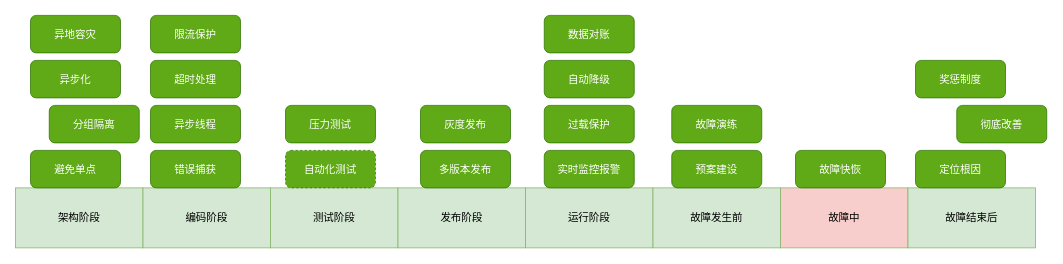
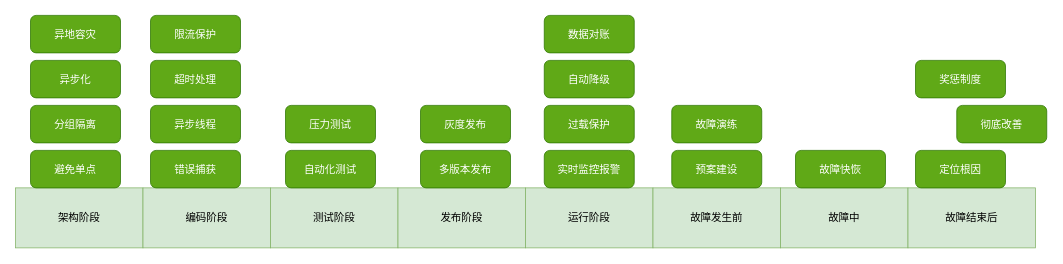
node "分组隔离": moved (94, 124) -> (75, 124)
node "自动化测试": style dashed -> solid
node "故障中": fillcolor #f8cecc -> #d5e8d4
